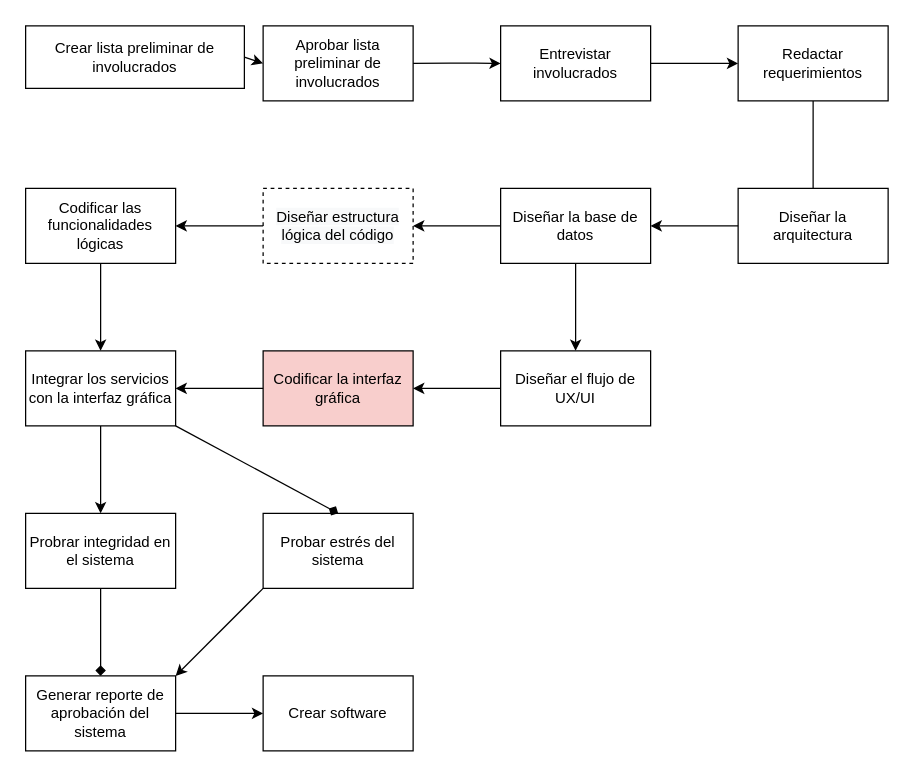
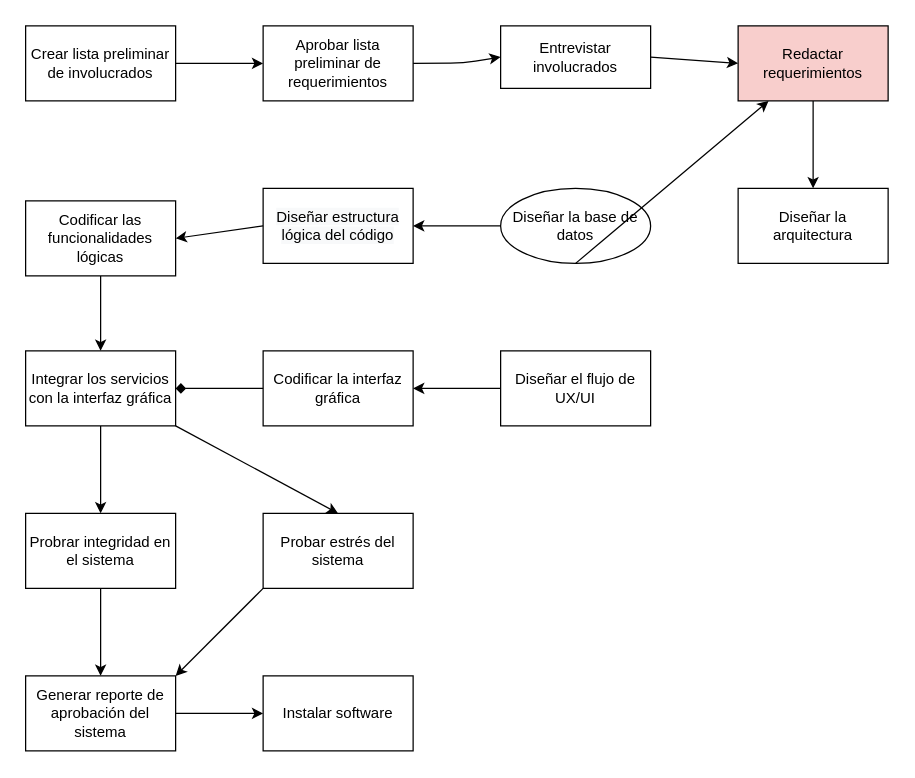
node "Crear lista preliminar de involucrados": size 219x63 -> 150x75
node "Aprobar lista preliminar de involucrados": label "Aprobar lista preliminar de involucrados" -> "Aprobar lista preliminar de requerimientos"
node "Entrevistar involucrados": size 150x75 -> 150x63
node "Redactar requerimientos": fillcolor #ffffff -> #f8cecc
edge "Redactar requerimientos" -- "Diseñar la arquitectura": arrowhead none -> classic
node "Codificar las funcionalidades lógicas": moved (101, 226) -> (101, 238)
node "Diseñar estructura lógica del código": style dashed -> solid
node "Diseñar la base de datos": shape rectangle -> ellipse
edge "Diseñar la arquitectura" -> "Diseñar la base de datos": removed
edge "Diseñar la base de datos" -> "Diseñar el flujo de UX/UI": now "Diseñar la base de datos" -> "Redactar requerimientos"
edge "Codificar la interfaz gráfica" -> "Integrar los servicios con la interfaz gráfica": arrowhead classic -> diamond
node "Codificar la interfaz gráfica": fillcolor #f8cecc -> #ffffff
edge "Integrar los servicios con la interfaz gráfica" -> "Probar estrés del sistema": arrowhead diamond -> classic
edge "Probrar integridad en el sistema" -> "Generar reporte de aprobación del sistema": arrowhead diamond -> classic
node "Crear software": label "Crear software" -> "Instalar software"
